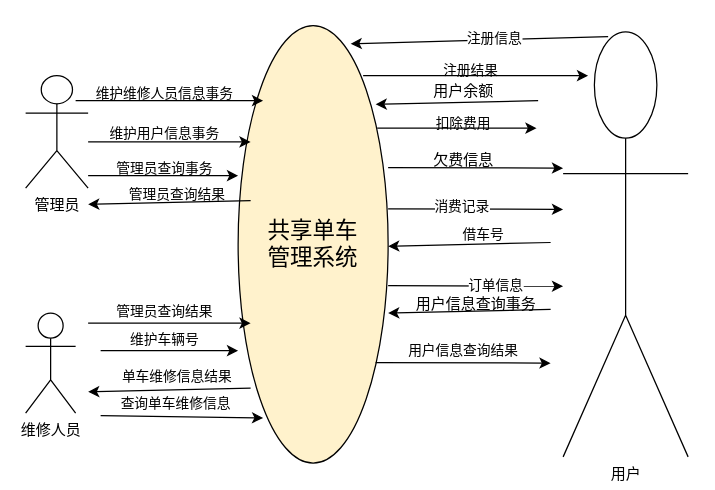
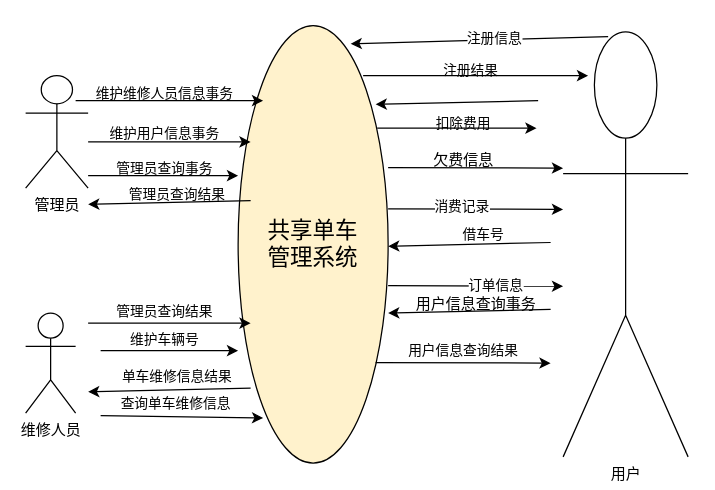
node "用户余额": removed
